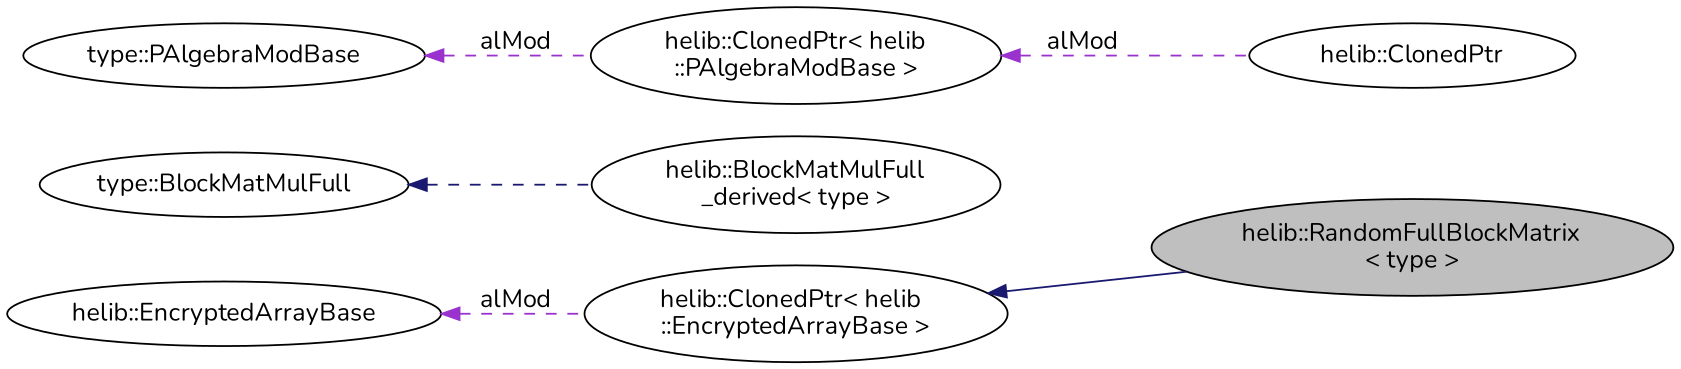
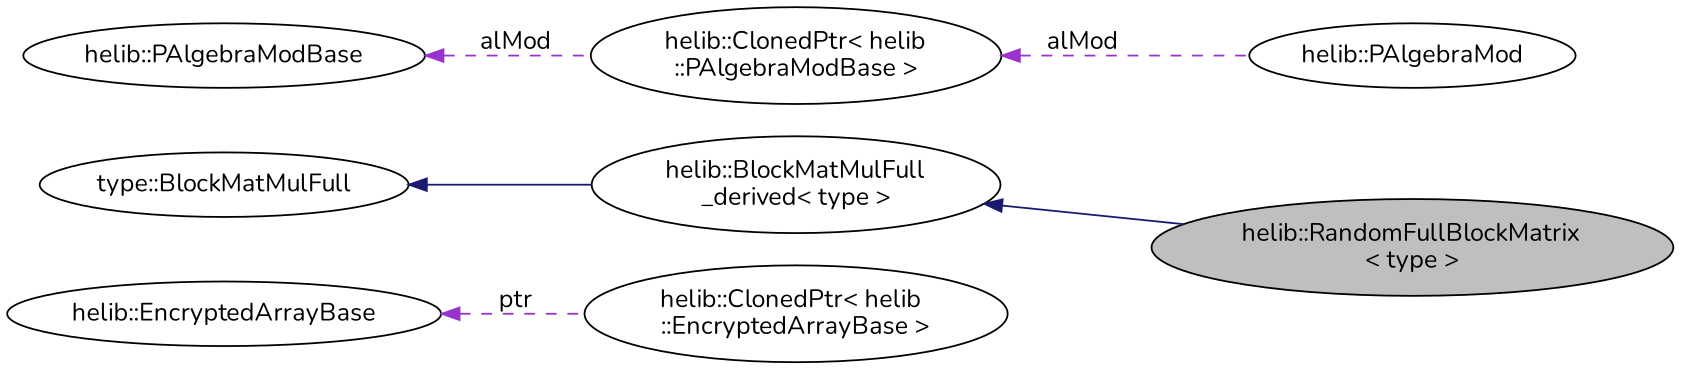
node "type::PAlgebraModBase": label "type::PAlgebraModBase" -> "helib::PAlgebraModBase"
node "helib::ClonedPtr": label "helib::ClonedPtr" -> "helib::PAlgebraMod"
edge "helib::BlockMatMulFull _derived< type >" -> "type::BlockMatMulFull": style dashed -> solid
edge "helib::RandomFullBlockMatrix < type >" -> "helib::ClonedPtr< helib ::EncryptedArrayBase >": now "helib::RandomFullBlockMatrix < type >" -> "helib::BlockMatMulFull _derived< type >"
edge "helib::ClonedPtr< helib ::EncryptedArrayBase >" -> "helib::EncryptedArrayBase": label " alMod" -> " ptr"
